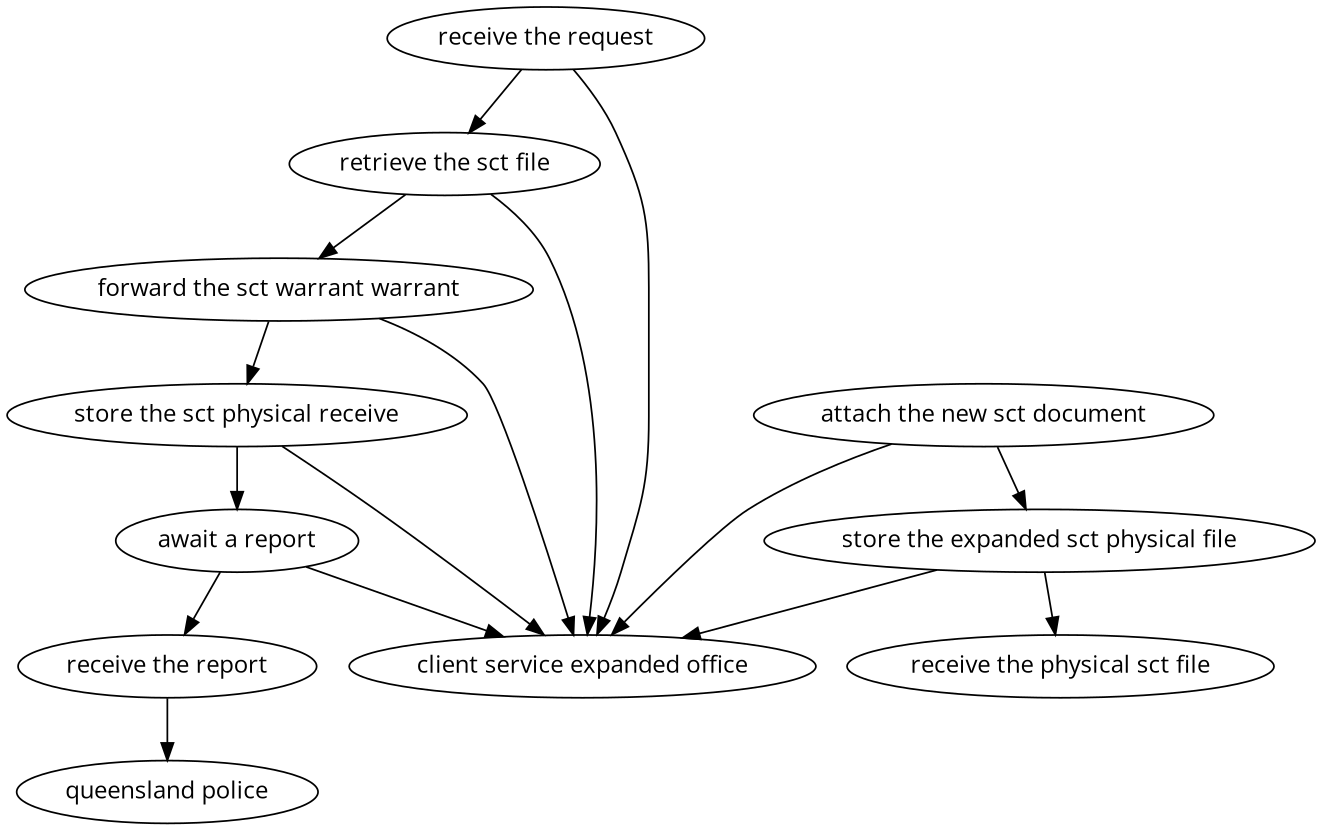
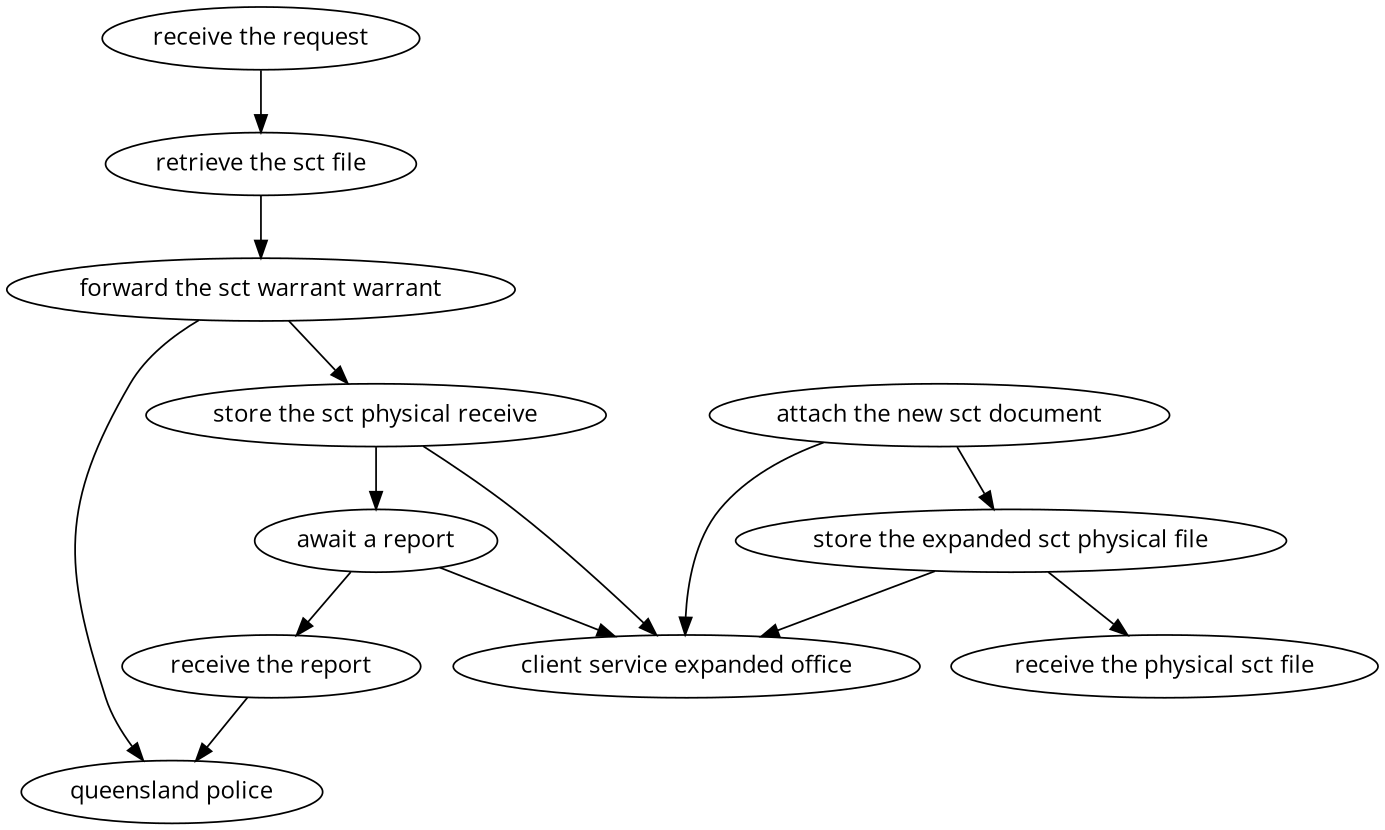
edge "receive the request" -> "client service expanded office": removed
edge "retrieve the sct file" -> "client service expanded office": removed
edge "forward the sct warrant warrant" -> "client service expanded office": now "forward the sct warrant warrant" -> "queensland police"
